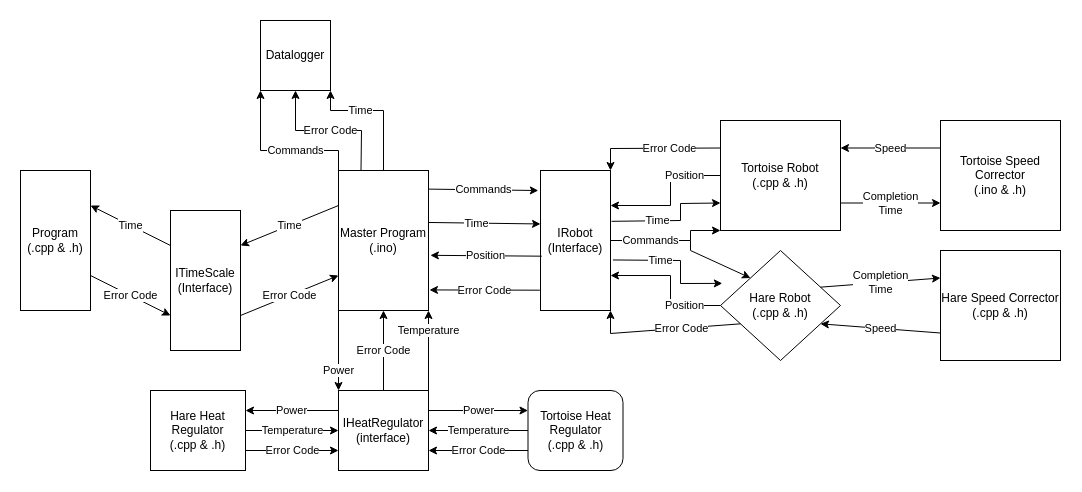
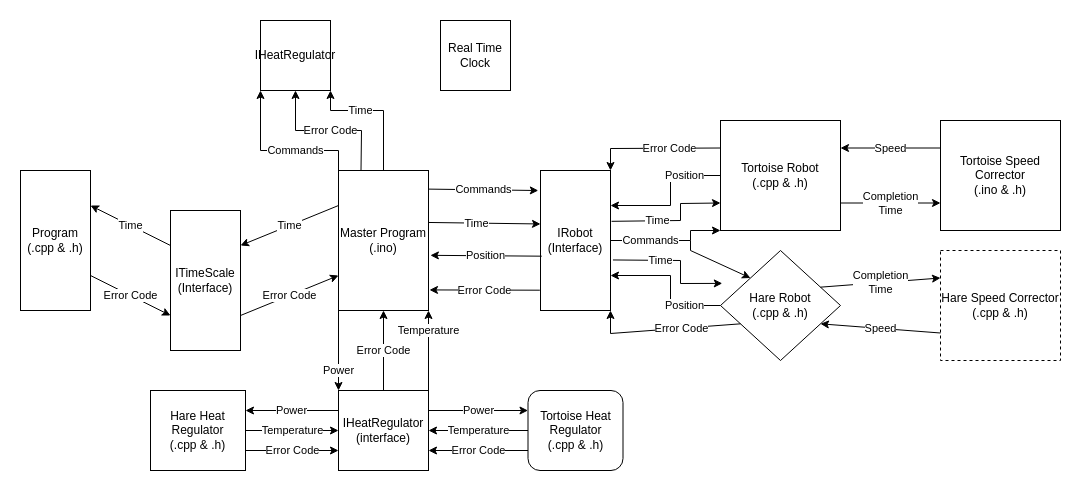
node "Datalogger": label "Datalogger" -> "IHeatRegulator"
node "Real Time Clock": added
node "Hare Speed Corrector (.cpp & .h)": style solid -> dashed
